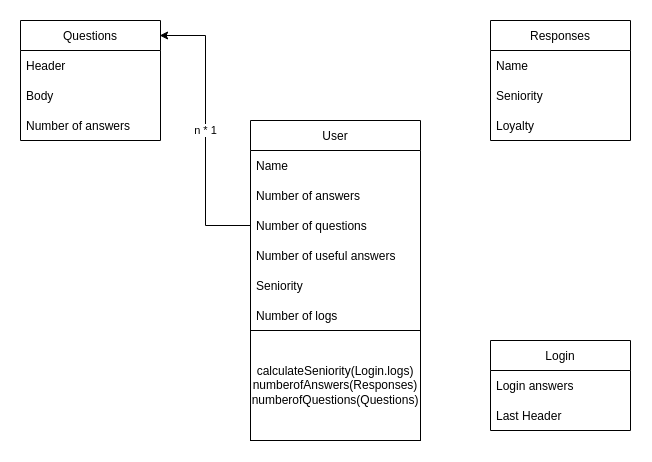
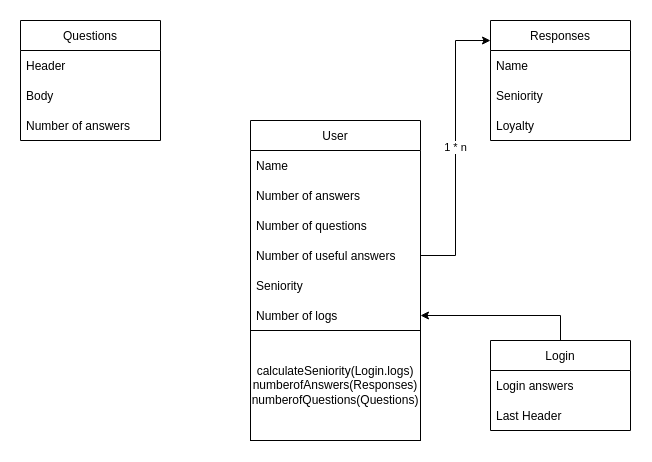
edge "Number of questions" -> "Questions": removed, label "n * 1"
edge "Number of useful answers" -> "Responses": added, label "1 * n"
edge "Login" -> "Number of logs": added
